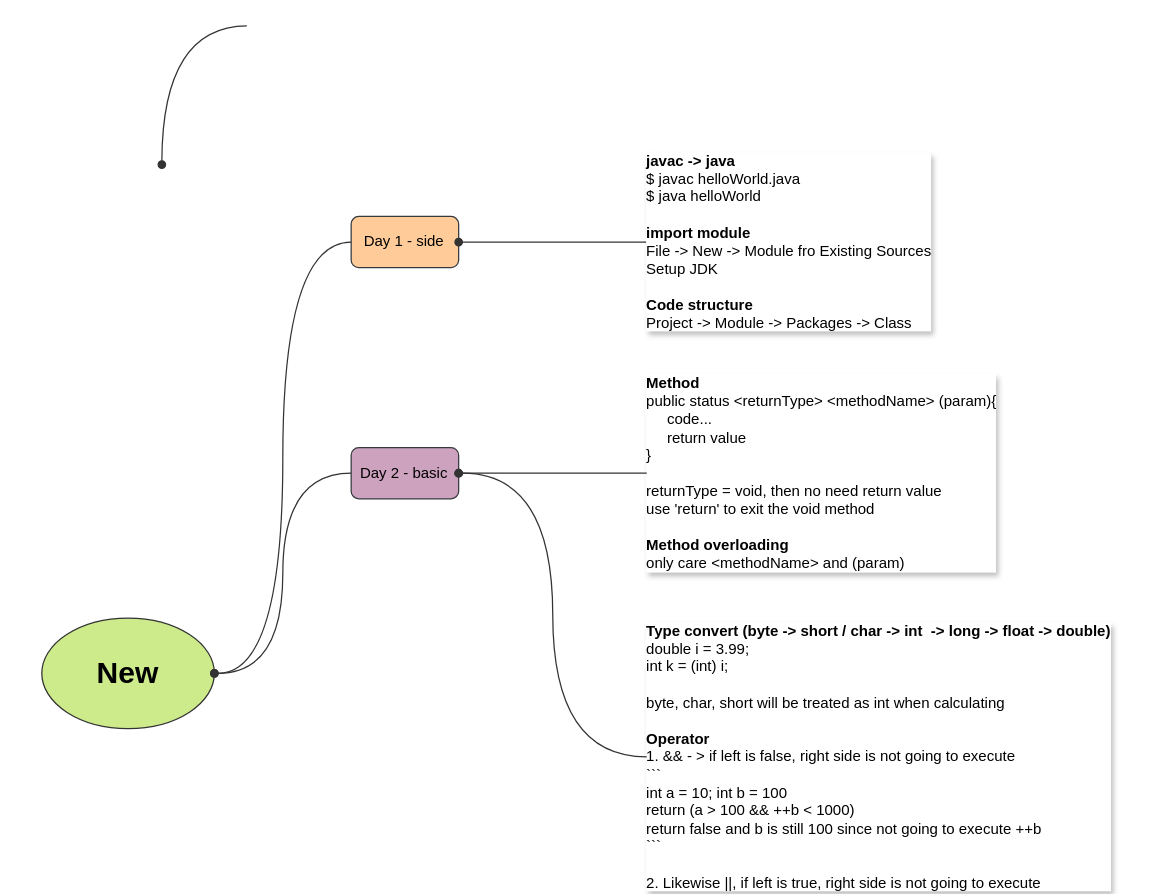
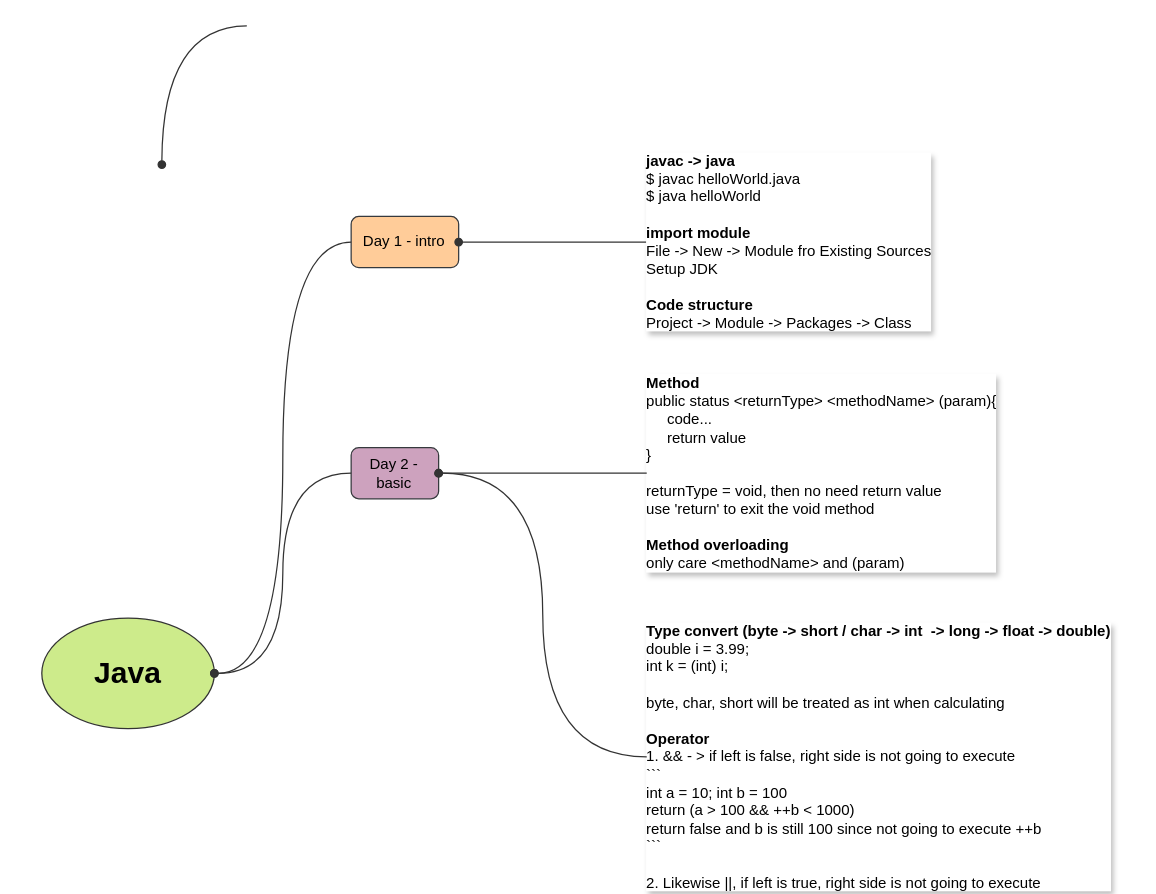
node "Day 1 - side": label "Day 1 - side" -> "Day 1 - intro"
node "Day 2 - basic": size 108x51 -> 88x51
node "New": label "New" -> "Java"
